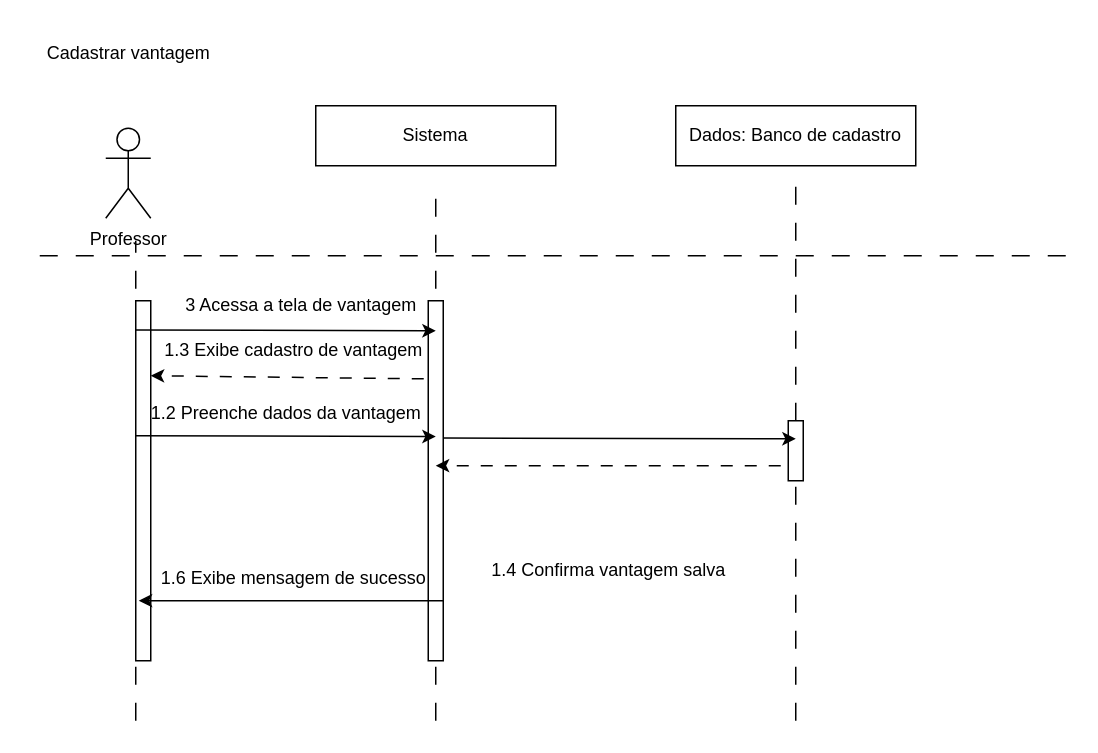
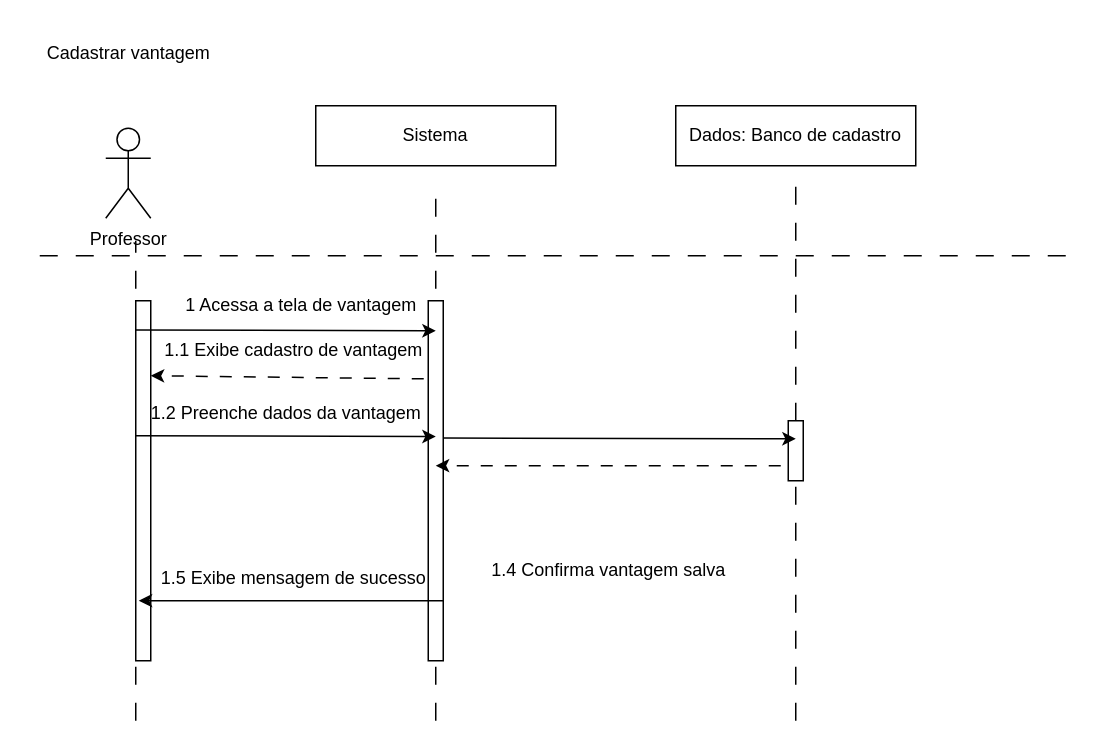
node "3 Acessa a tela de vantagem": label "3 Acessa a tela de vantagem" -> "1 Acessa a tela de vantagem"
node "1.3 Exibe cadastro de vantagem": label "1.3 Exibe cadastro de vantagem" -> "1.1 Exibe cadastro de vantagem"
node "1.6 Exibe mensagem de sucesso": label "1.6 Exibe mensagem de sucesso" -> "1.5 Exibe mensagem de sucesso"
